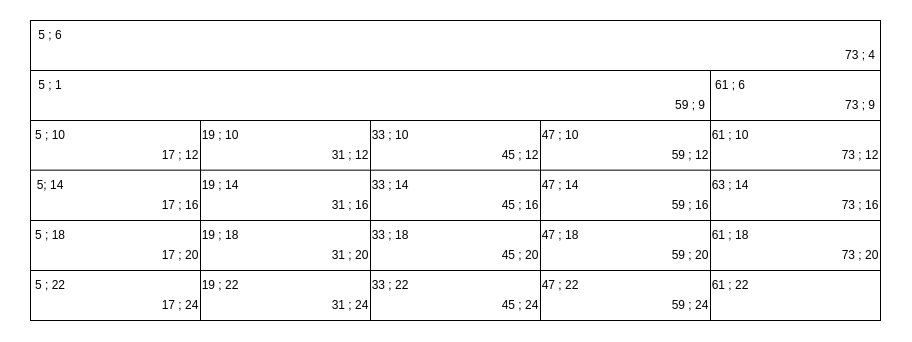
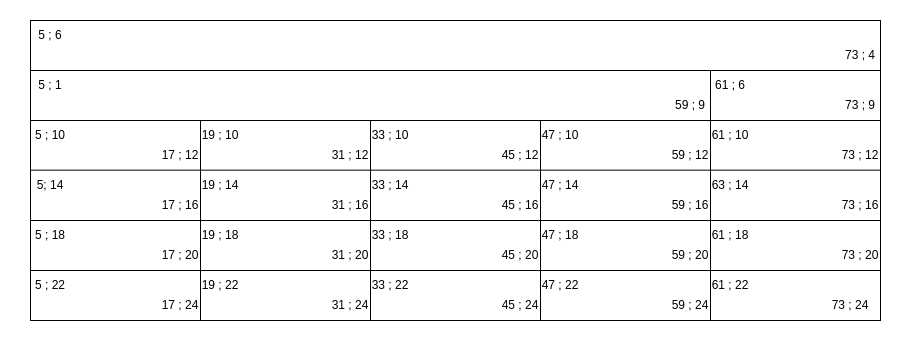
node "73 ; 24": added
